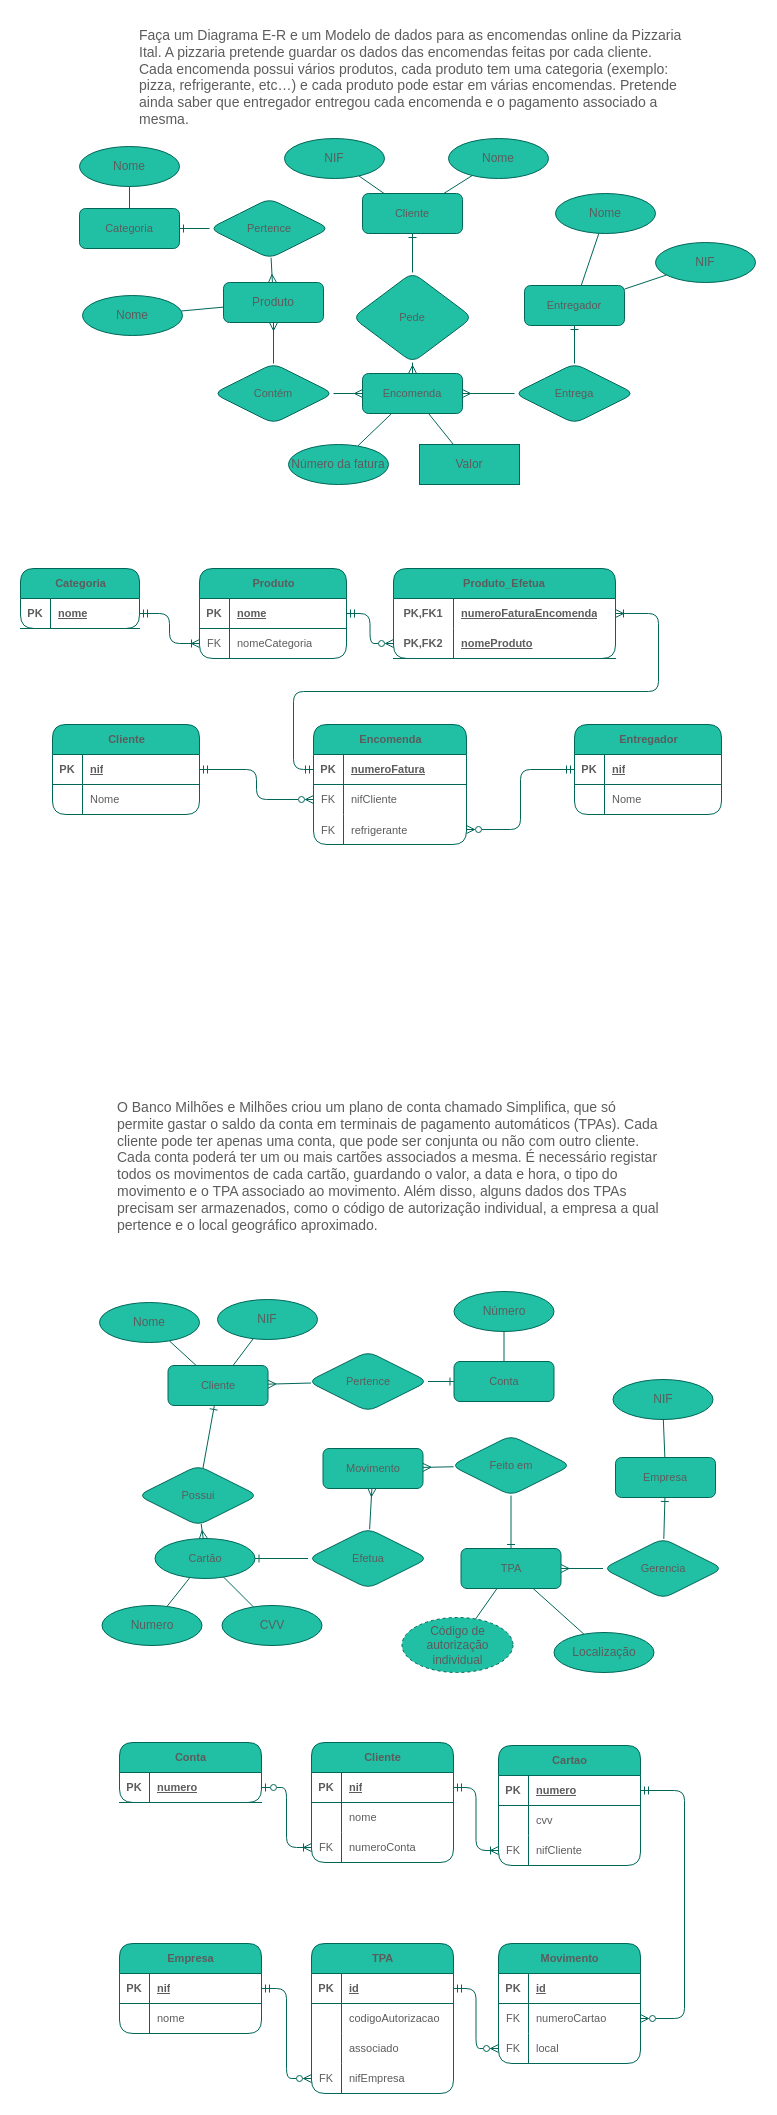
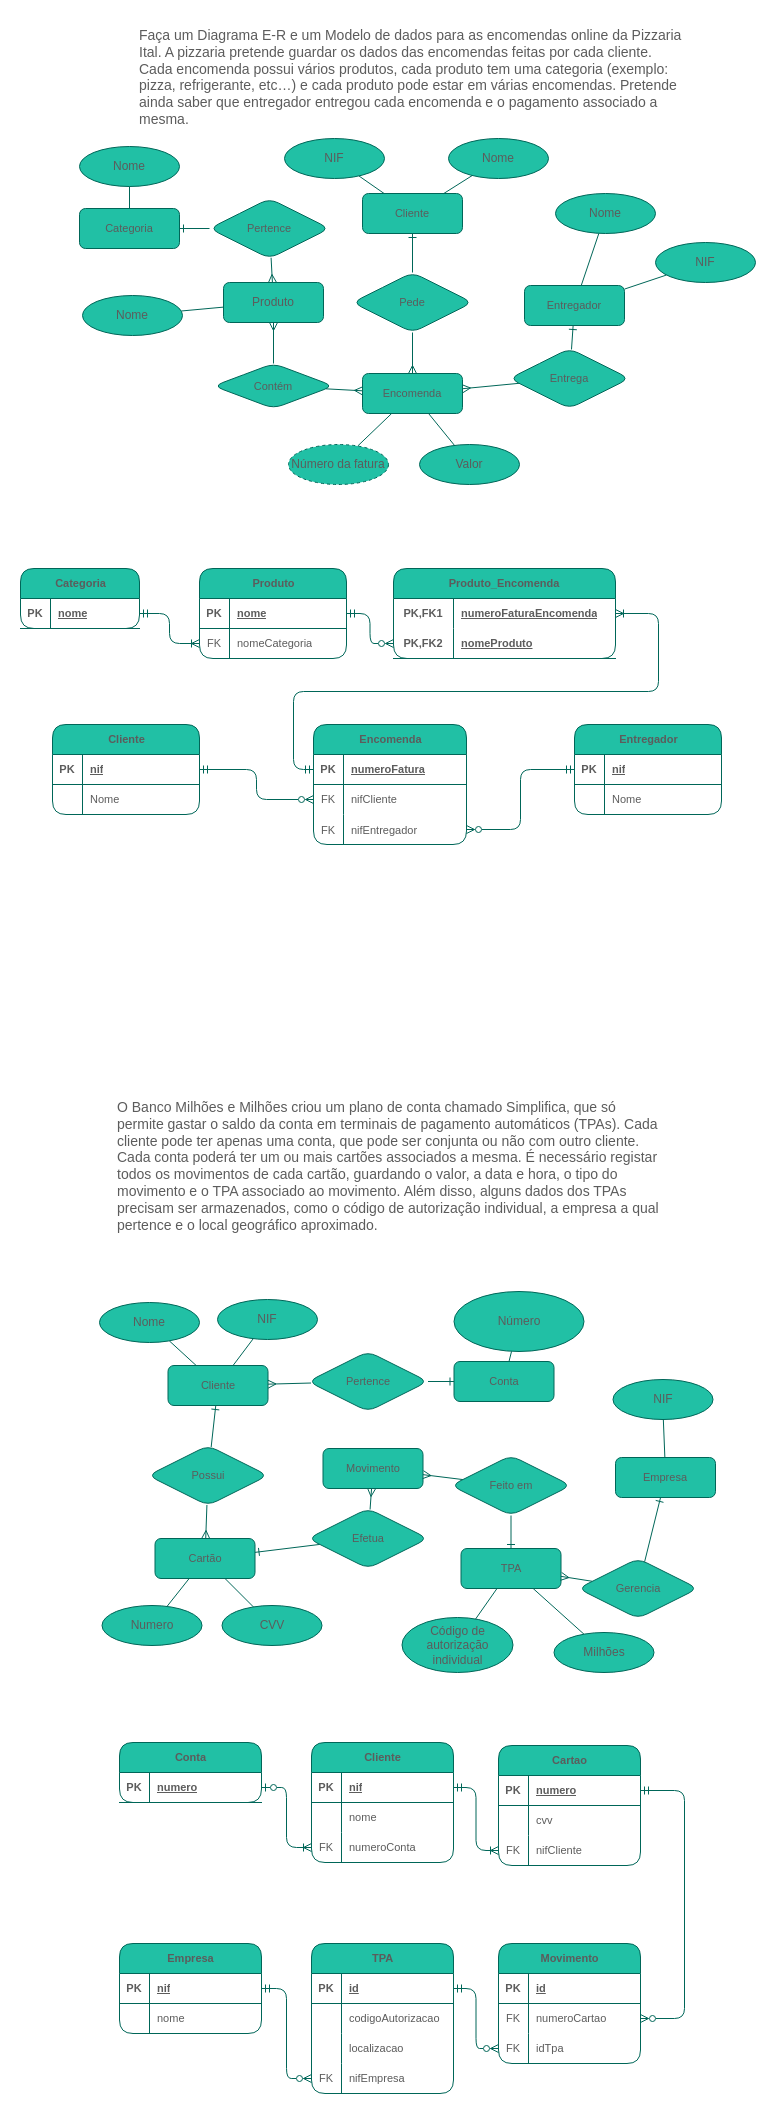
node "Pede": size 120x90 -> 120x60
node "Contém": size 120x60 -> 120x45
node "Entrega": moved (575, 394) -> (570, 379)
node "Número da fatura": style solid -> dashed
node "Valor": shape rectangle -> ellipse
node "Produto_Efetua": label "Produto_Efetua" -> "Produto_Encomenda"
node "refrigerante": label "refrigerante" -> "nifEntregador"
node "Número": size 100x40 -> 130x60
node "Feito em": moved (511, 1466) -> (511, 1486)
node "Possui": moved (198, 1496) -> (208, 1476)
node "Cartão": shape ellipse -> rounded rectangle
node "Efetua": moved (368, 1559) -> (368, 1539)
node "Gerencia": moved (663, 1569) -> (638, 1589)
node "Código de autorização individual": style dashed -> solid
node "Localização": label "Localização" -> "Milhões"
node "associado": label "associado" -> "localizacao"
node "local": label "local" -> "idTpa"
